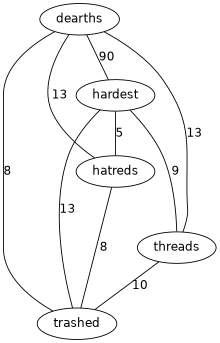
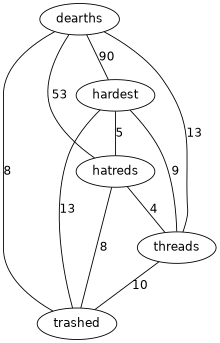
edge "dearths" -- "hatreds": label "13" -> "53"
edge "hatreds" -- "threads": added, label "4"
